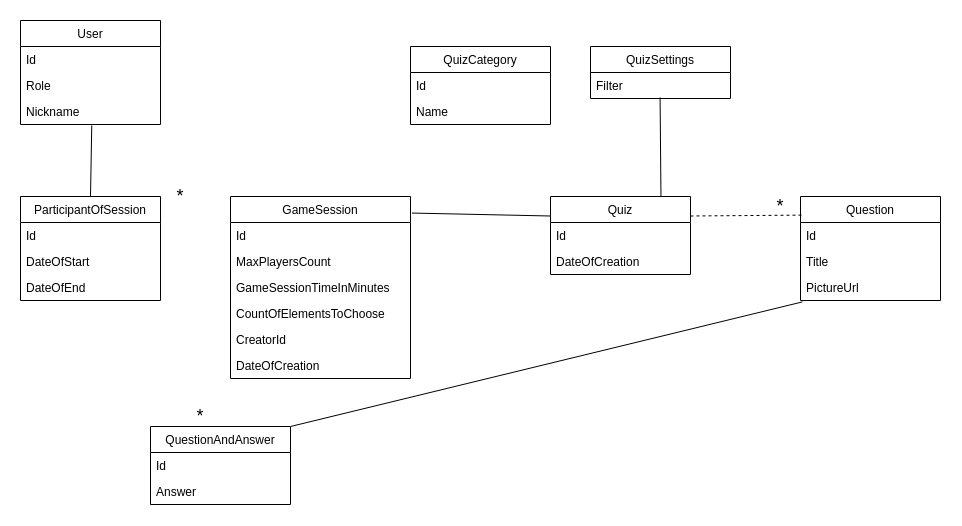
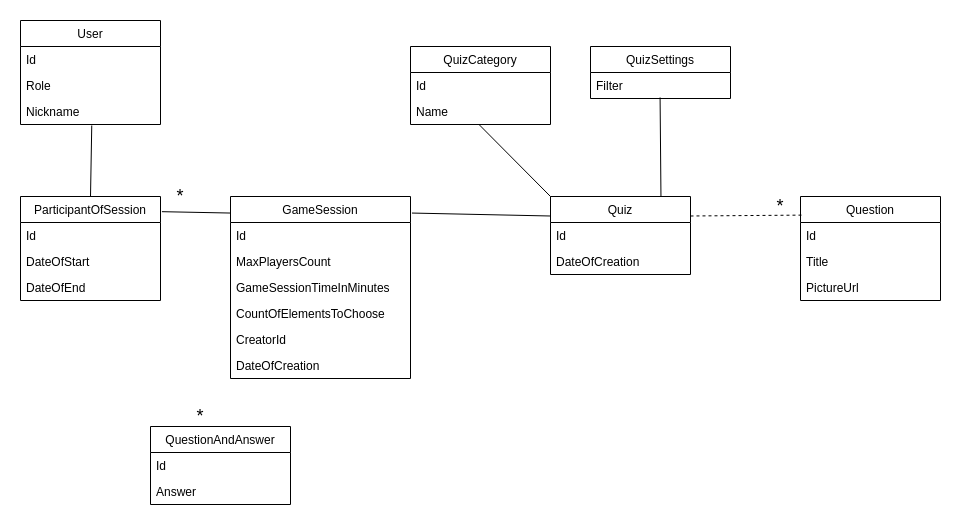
edge "Name" -- "Quiz": added
edge "ParticipantOfSession" -- "GameSession": added
edge "PictureUrl" -- "QuestionAndAnswer": removed
